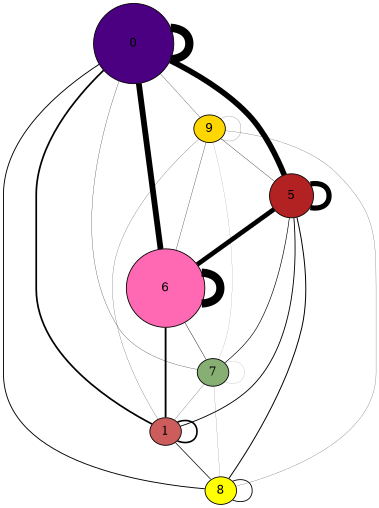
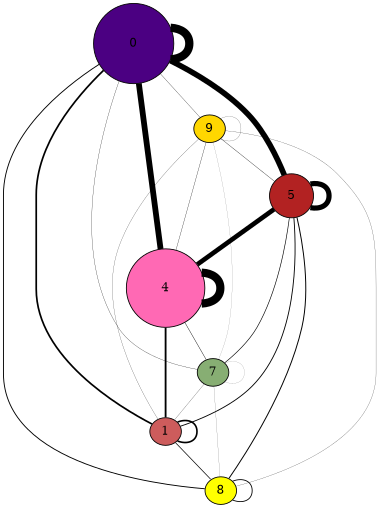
node "6": label "6" -> "4"
